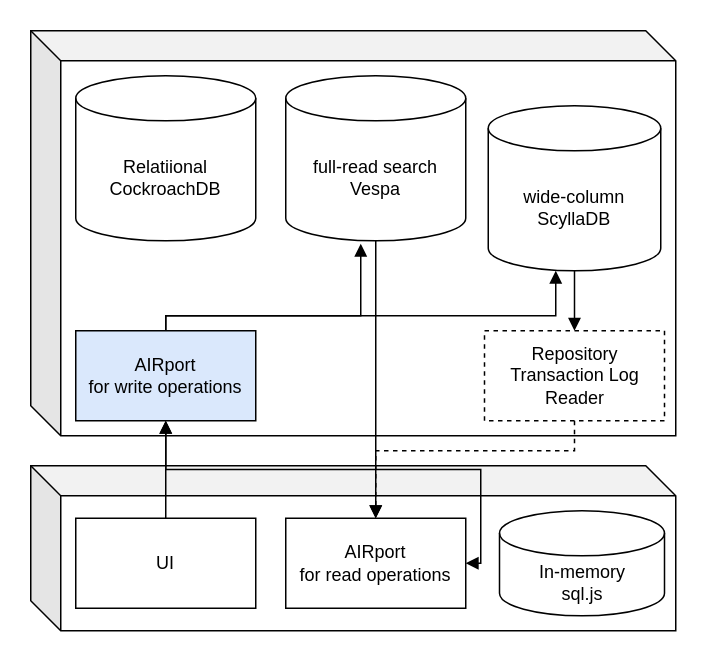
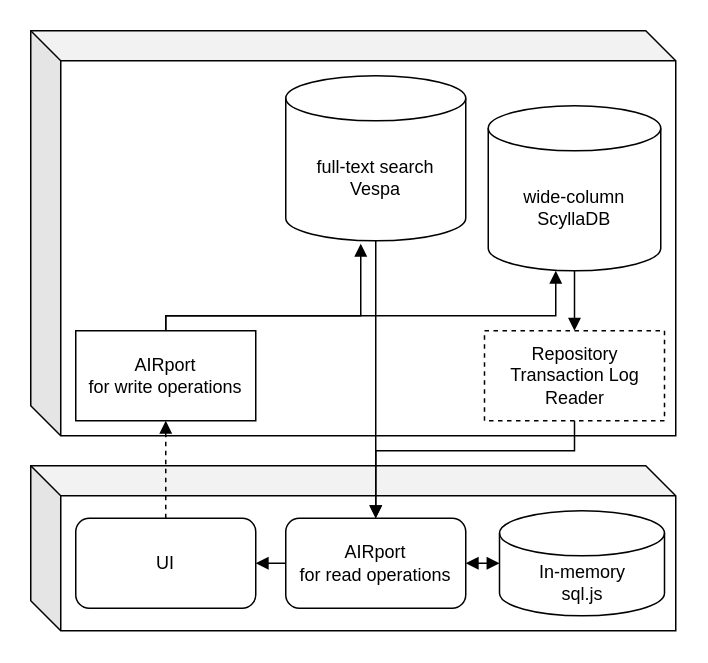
node "Relatiional CockroachDB": removed
node "full-read search Vespa": label "full-read search Vespa" -> "full-text search Vespa"
node "AIRport for write operations": fillcolor #dae8fc -> #ffffff
edge "Repository Transaction Log Reader" -> "AIRport for read operations": style dashed -> solid
edge "AIRport for write operations" -- "AIRport for read operations": now "In-memory sql.js" -- "AIRport for read operations"
edge "UI" -> "AIRport for write operations": style solid -> dashed
node "UI": shape rectangle -> rounded rectangle
edge "AIRport for read operations" -> "UI": added
node "AIRport for read operations": shape rectangle -> rounded rectangle
